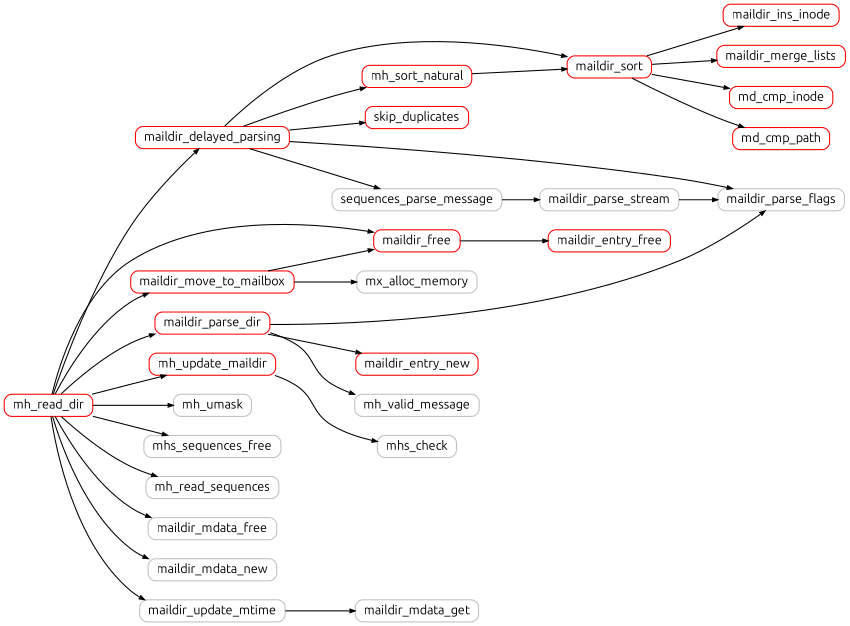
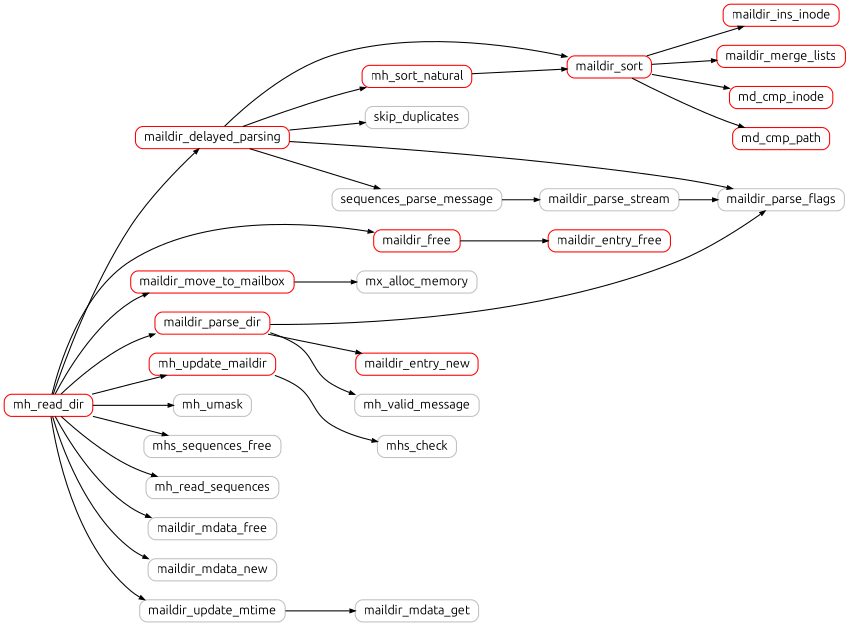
node "skip_duplicates": color #ff0000 -> #c0c0c0
edge "maildir_move_to_mailbox" -> "maildir_free": removed
